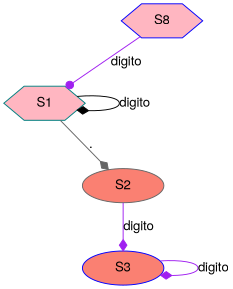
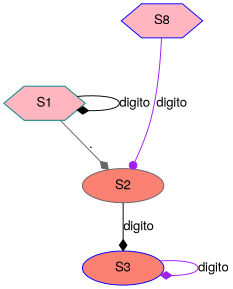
edge "S8" -> "S1": now "S8" -> "S2"
edge "S2" -> "S3": color purple -> black
